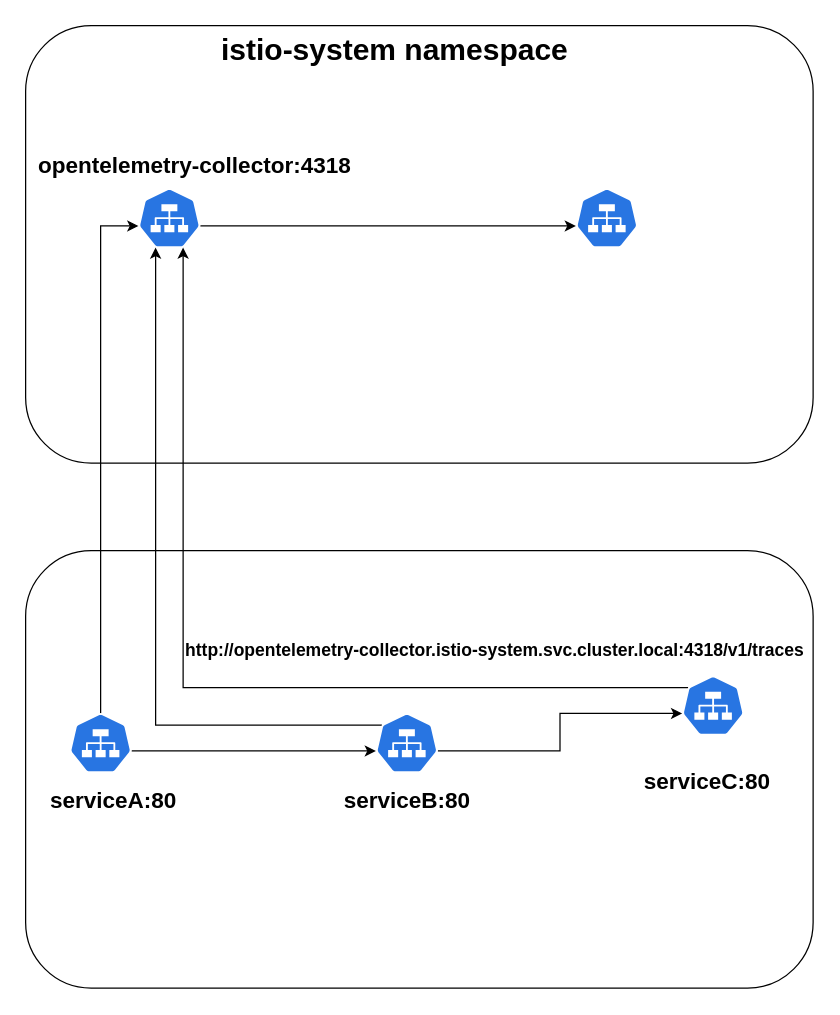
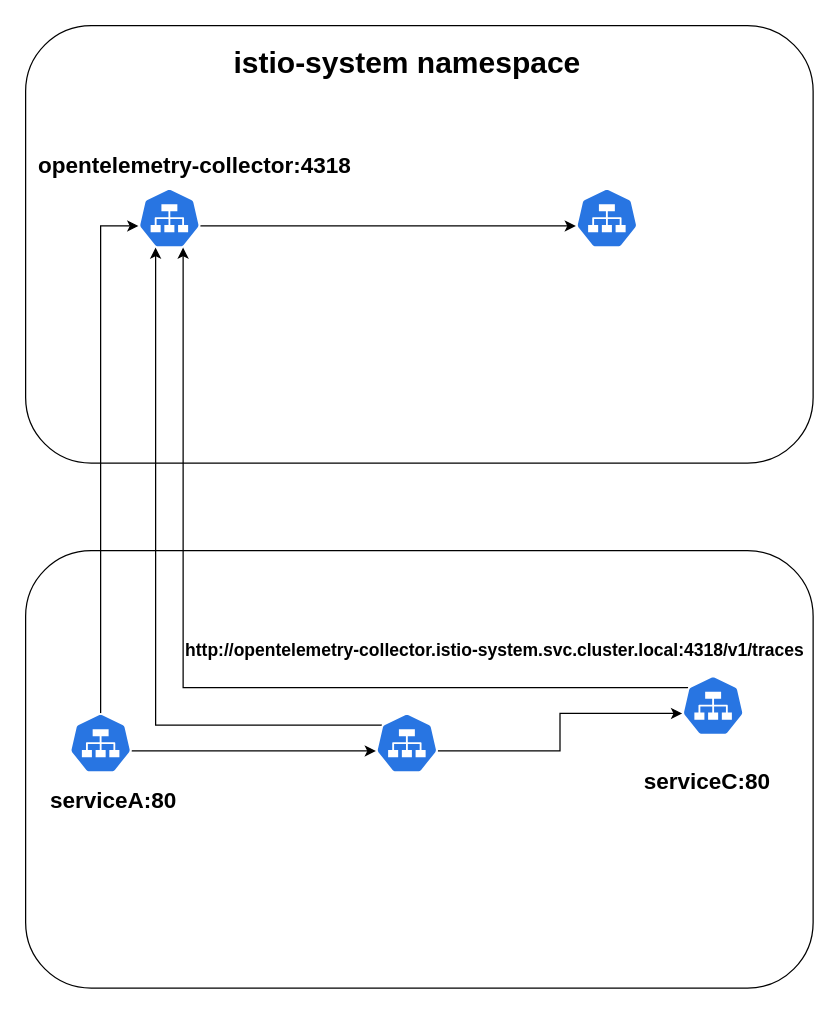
node "istio-system namespace": moved (394, 51) -> (407, 63)
node "serviceB:80": removed
